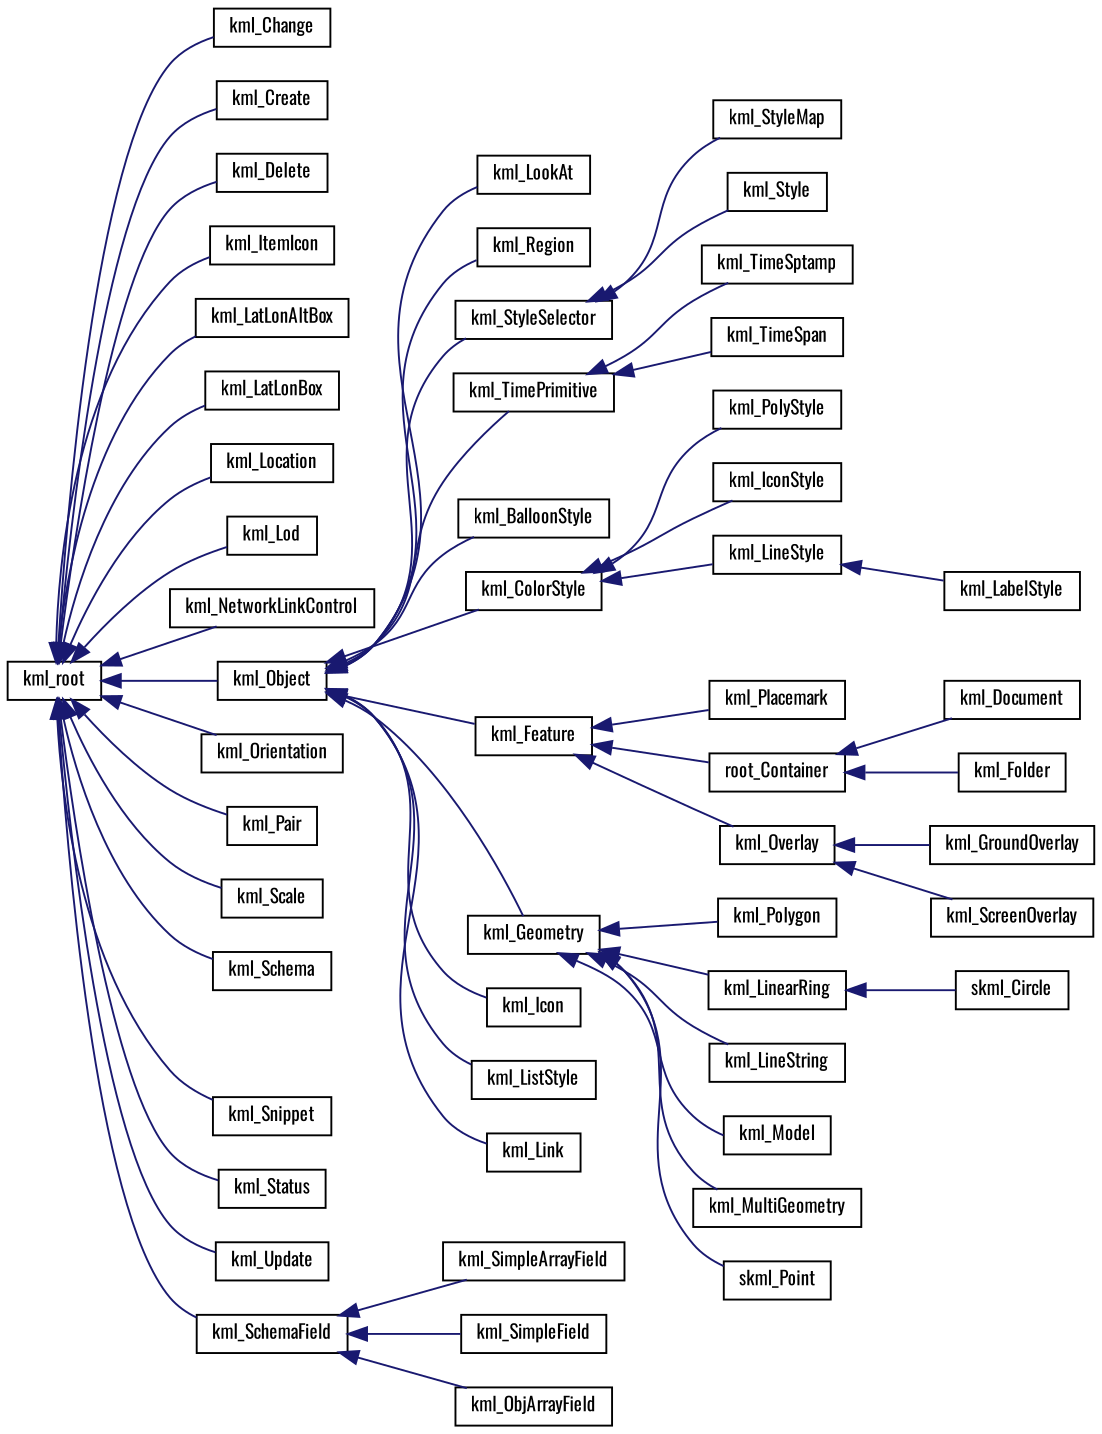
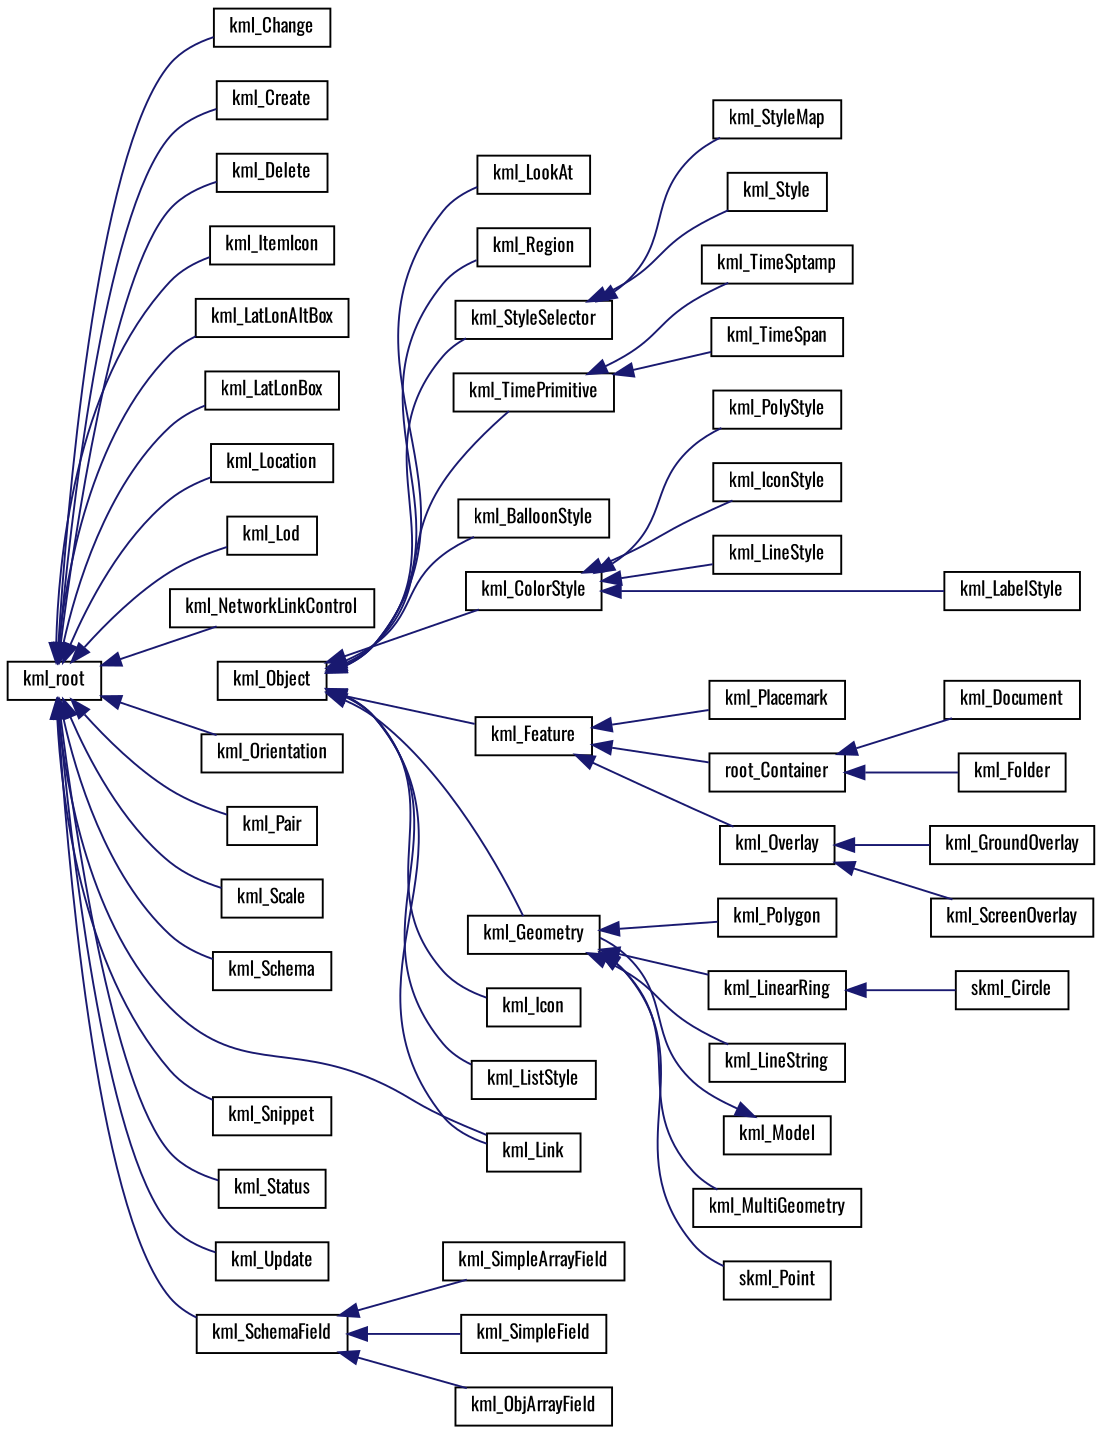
edge "kml_LabelStyle" -> "kml_LineStyle": now "kml_LabelStyle" -> "kml_ColorStyle"
edge "kml_Object" -> "kml_root": now "kml_Link" -> "kml_root"
edge "kml_Model" -> "kml_Geometry": reversed
